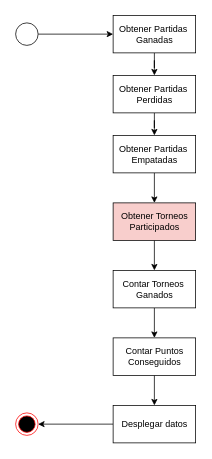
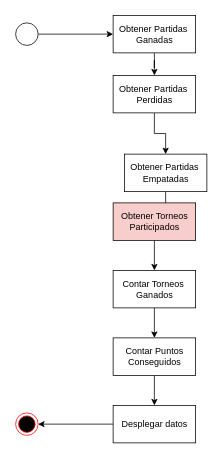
node "Obtener Partidas Empatadas": moved (154, 154) -> (165, 173)
